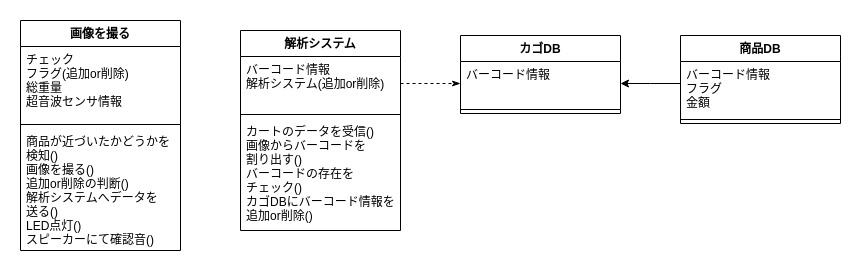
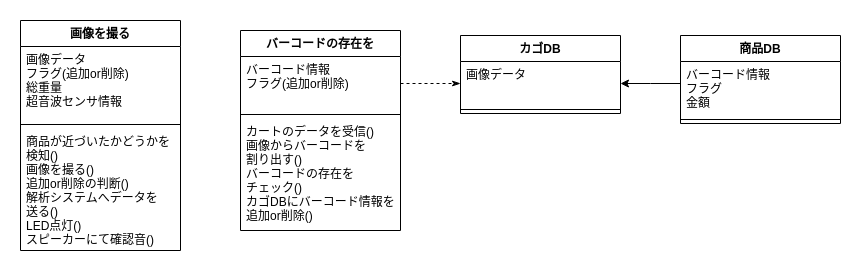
node "解析システム": label "解析システム" -> "バーコードの存在を"
node "チェック フラグ(追加or削除) 総重量 超音波センサ情報": label "チェック フラグ(追加or削除) 総重量 超音波センサ情報" -> "画像データ フラグ(追加or削除) 総重量 超音波センサ情報"
node "バーコード情報 解析システム(追加or削除)": label "バーコード情報 解析システム(追加or削除)" -> "バーコード情報 フラグ(追加or削除)"
node "バーコード情報": label "バーコード情報" -> "画像データ"
